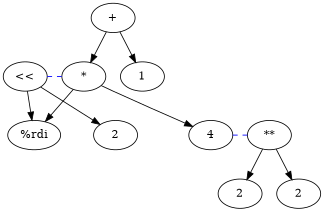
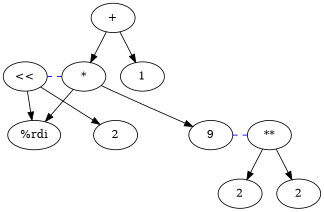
node "4": label "4" -> "9"
